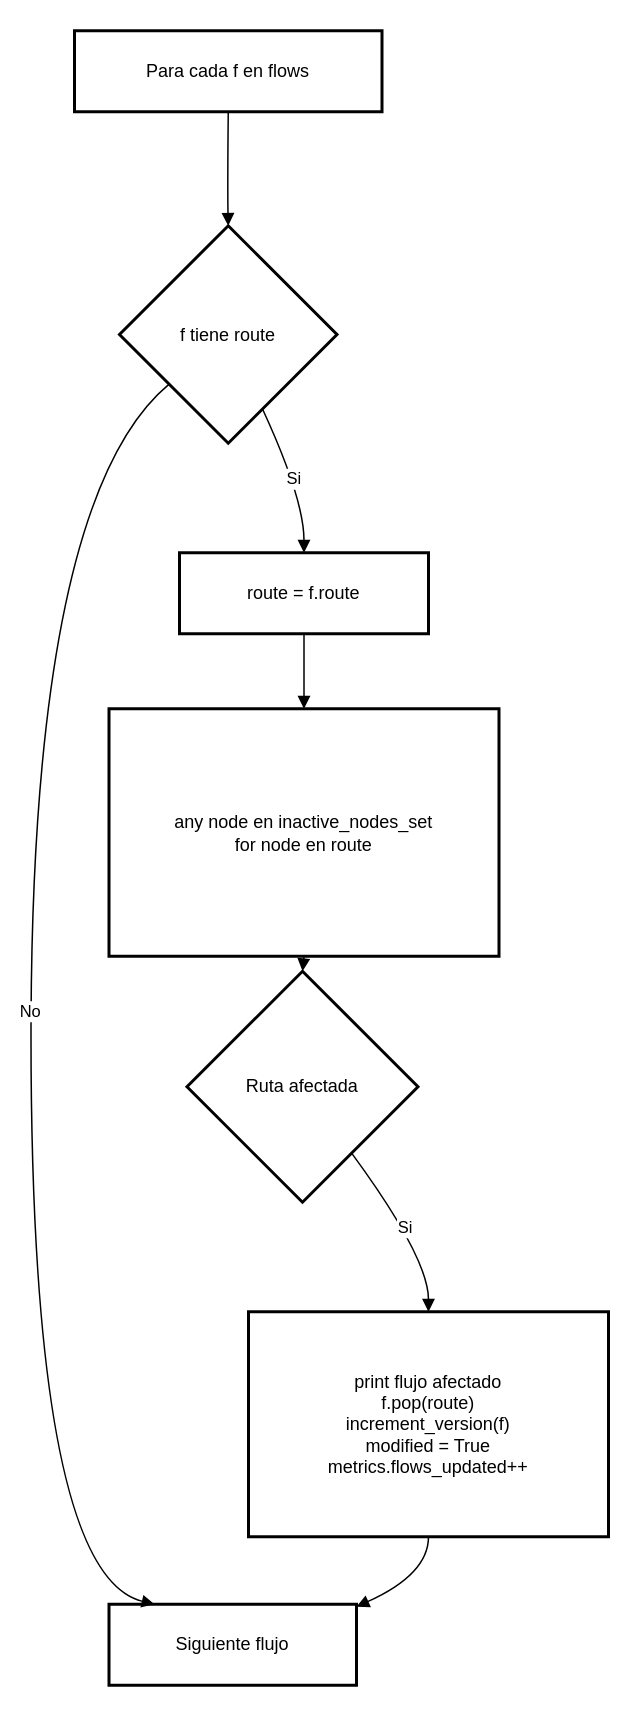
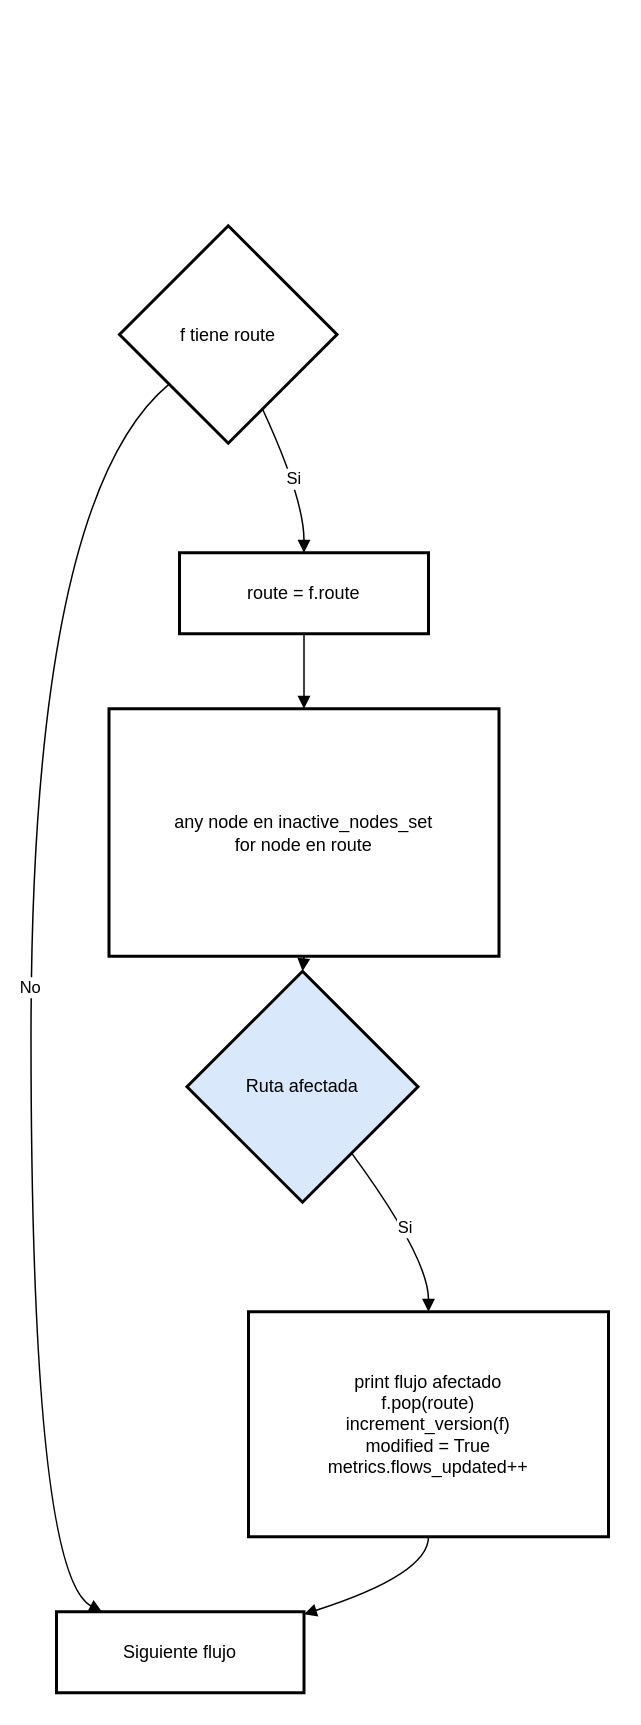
node "Para cada f en flows": removed
edge "Para cada f en flows" -> "f tiene route": removed
node "Ruta afectada": fillcolor #ffffff -> #dae8fc
node "Siguiente flujo": moved (233, 1645) -> (180, 1652)
